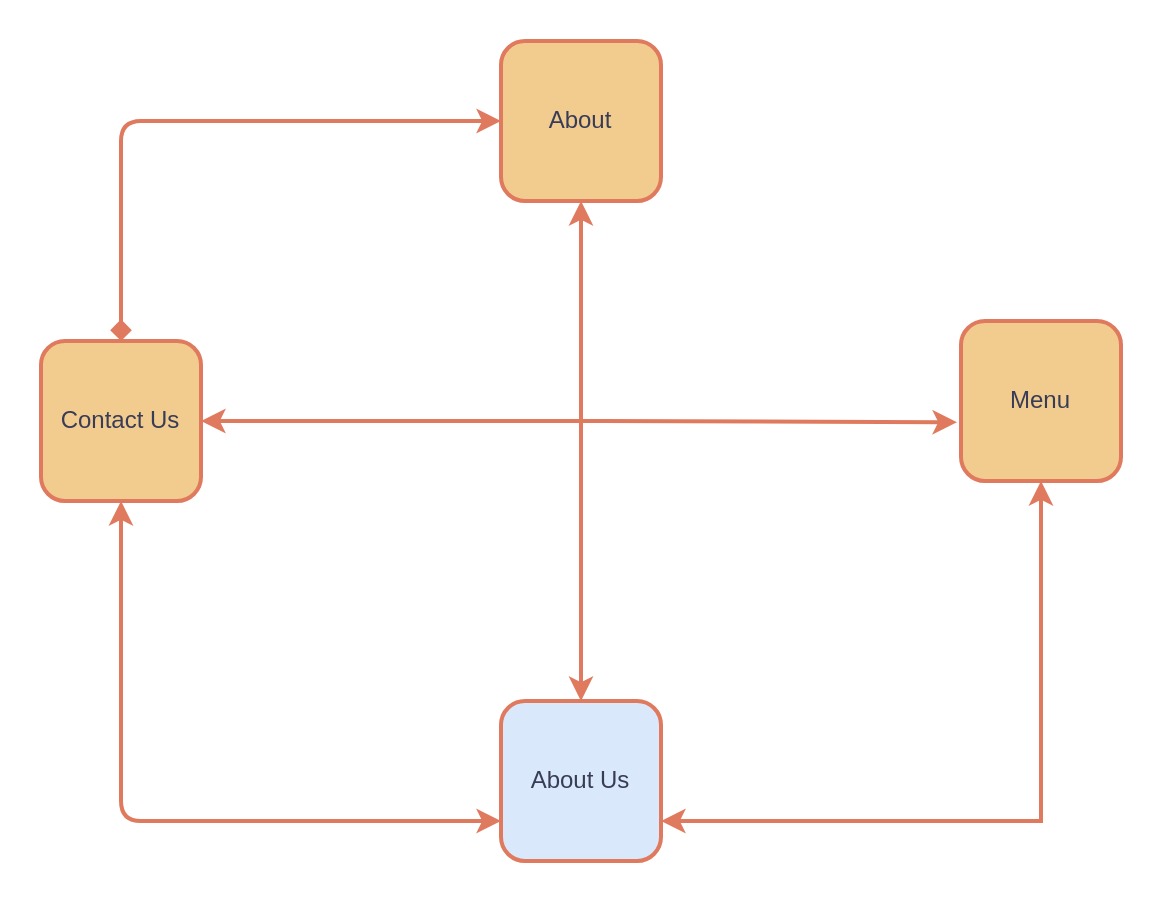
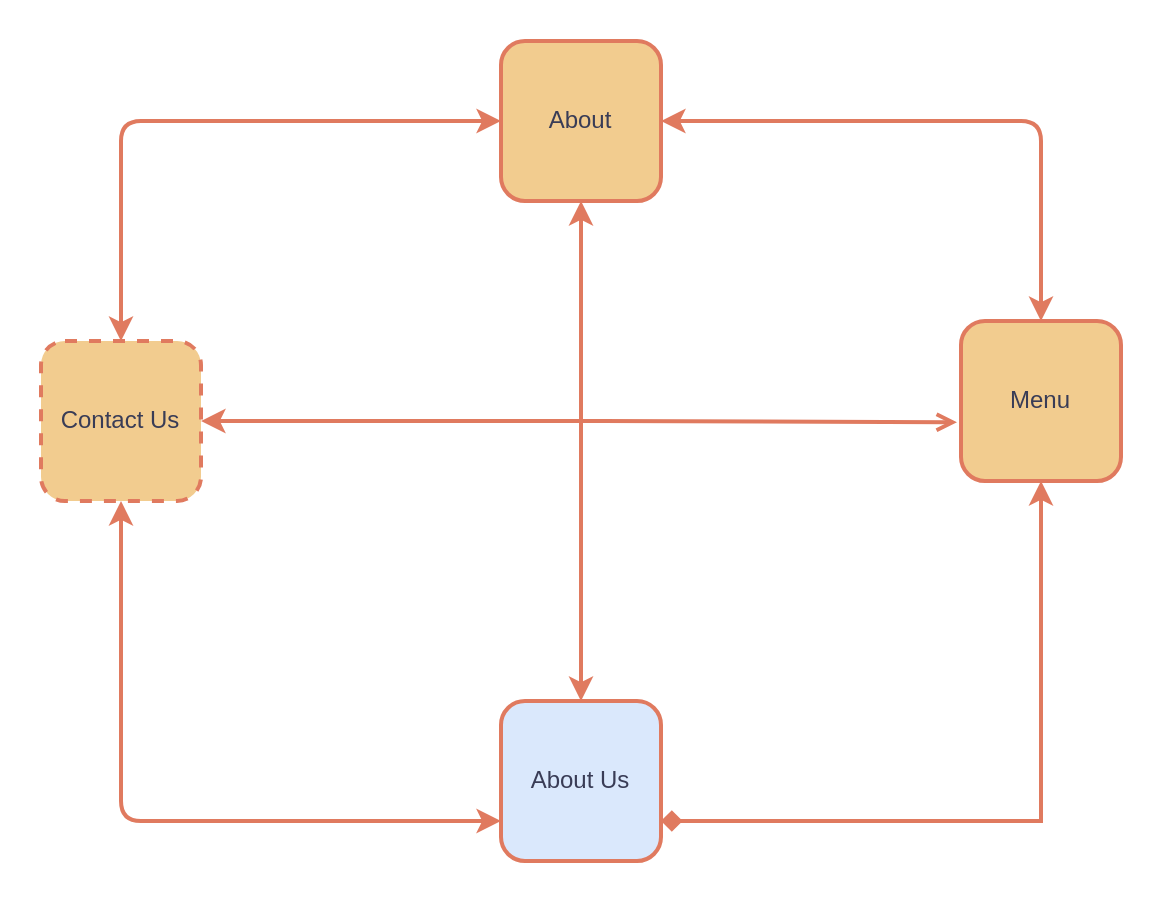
edge "About" -- "Menu": added
edge "About" -- "Contact Us": arrowhead diamond -> classic
node "Contact Us": style solid -> dashed
edge "Menu" -- "Contact Us": arrowhead classic -> open
edge "Menu" -- "About Us": arrowhead classic -> diamond
